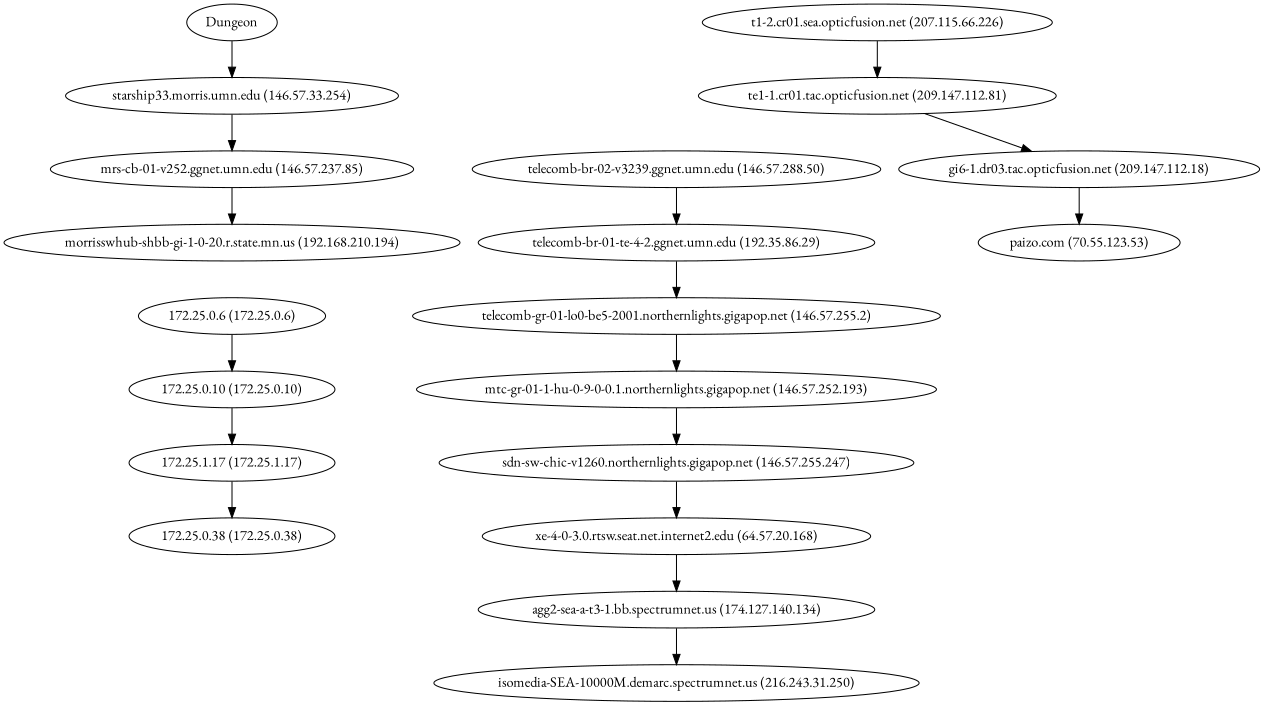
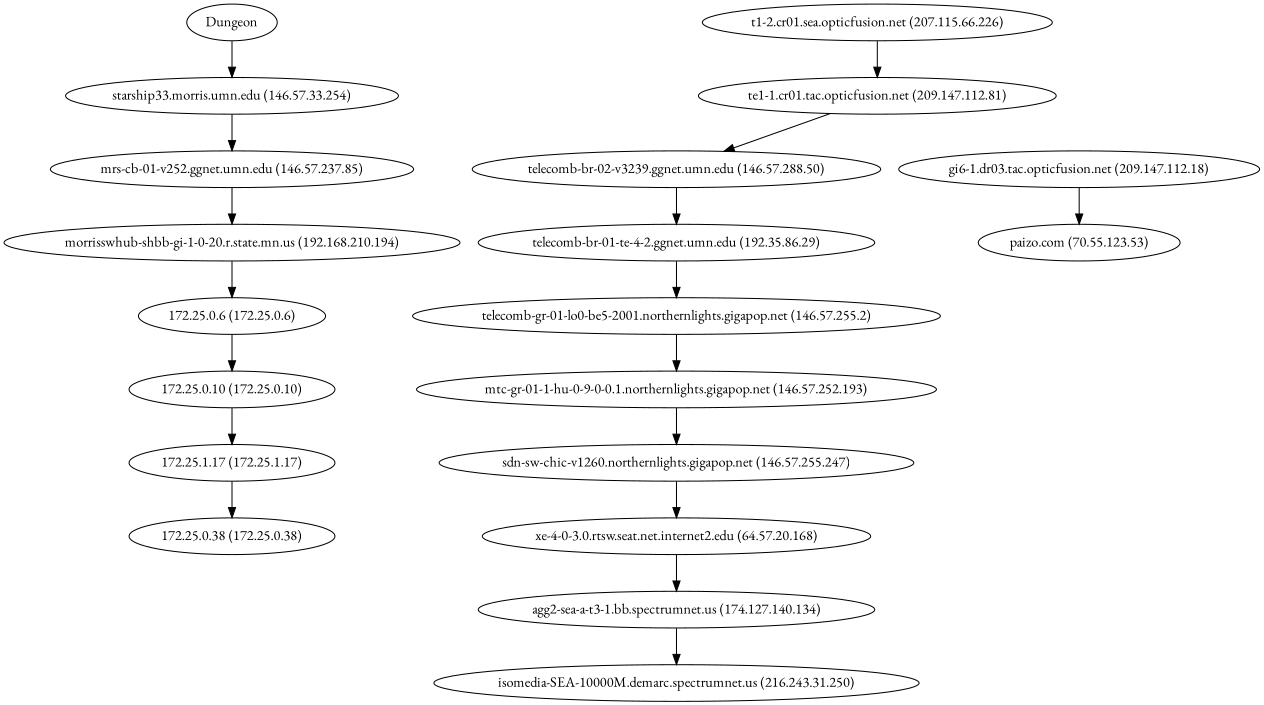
edge "te1-1.cr01.tac.opticfusion.net (209.147.112.81)" -> "gi6-1.dr03.tac.opticfusion.net (209.147.112.18)": now "te1-1.cr01.tac.opticfusion.net (209.147.112.81)" -> "telecomb-br-02-v3239.ggnet.umn.edu (146.57.288.50)"
edge "morrisswhub-shbb-gi-1-0-20.r.state.mn.us (192.168.210.194)" -> "172.25.0.6 (172.25.0.6)": added
